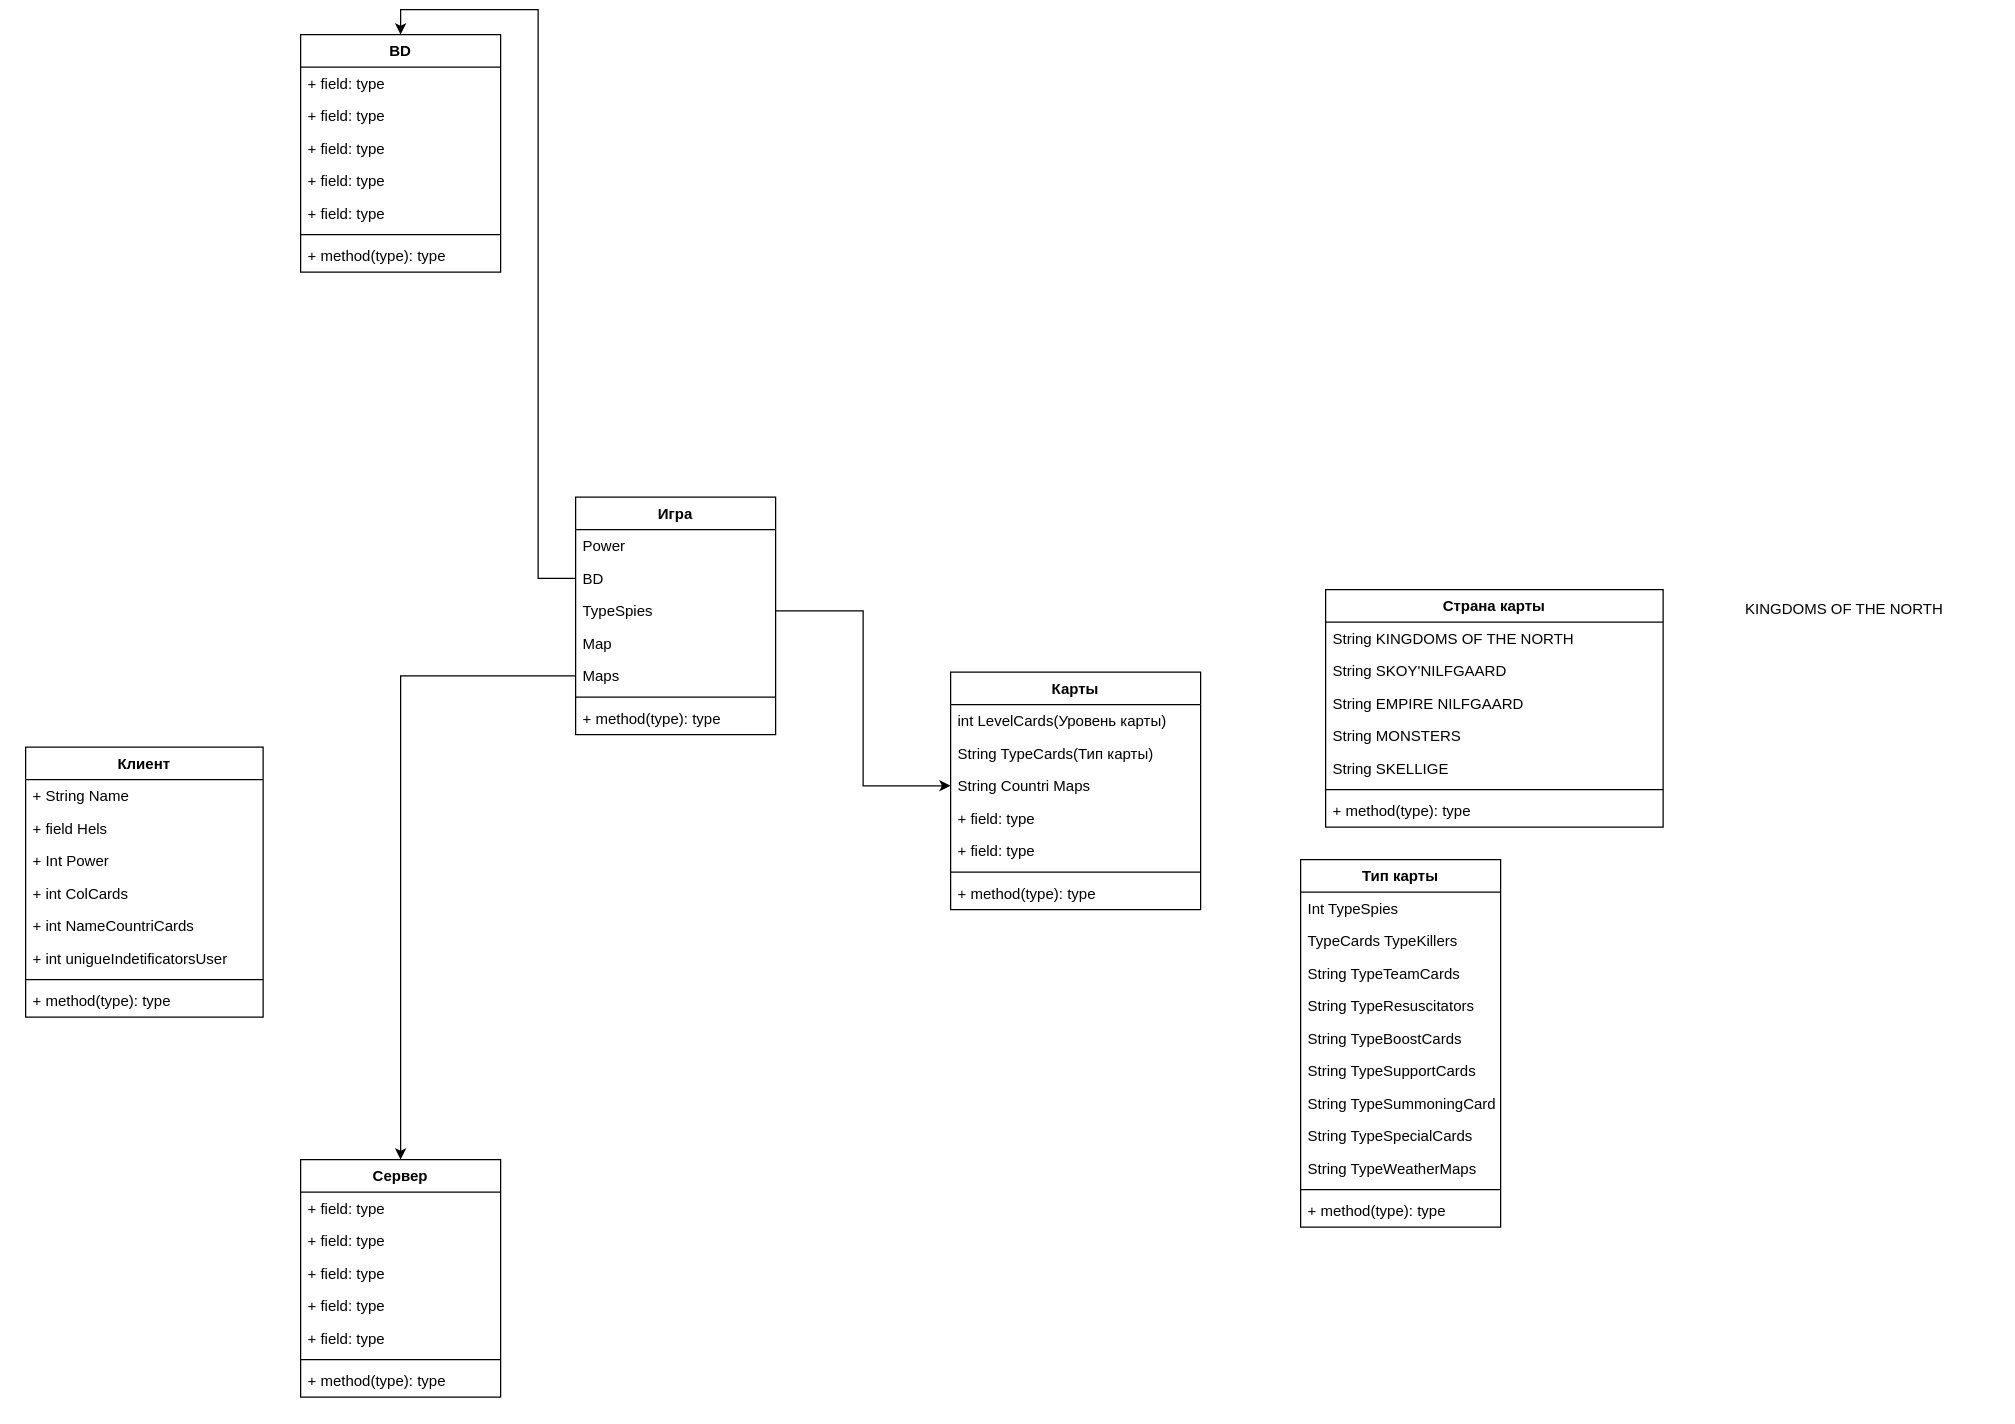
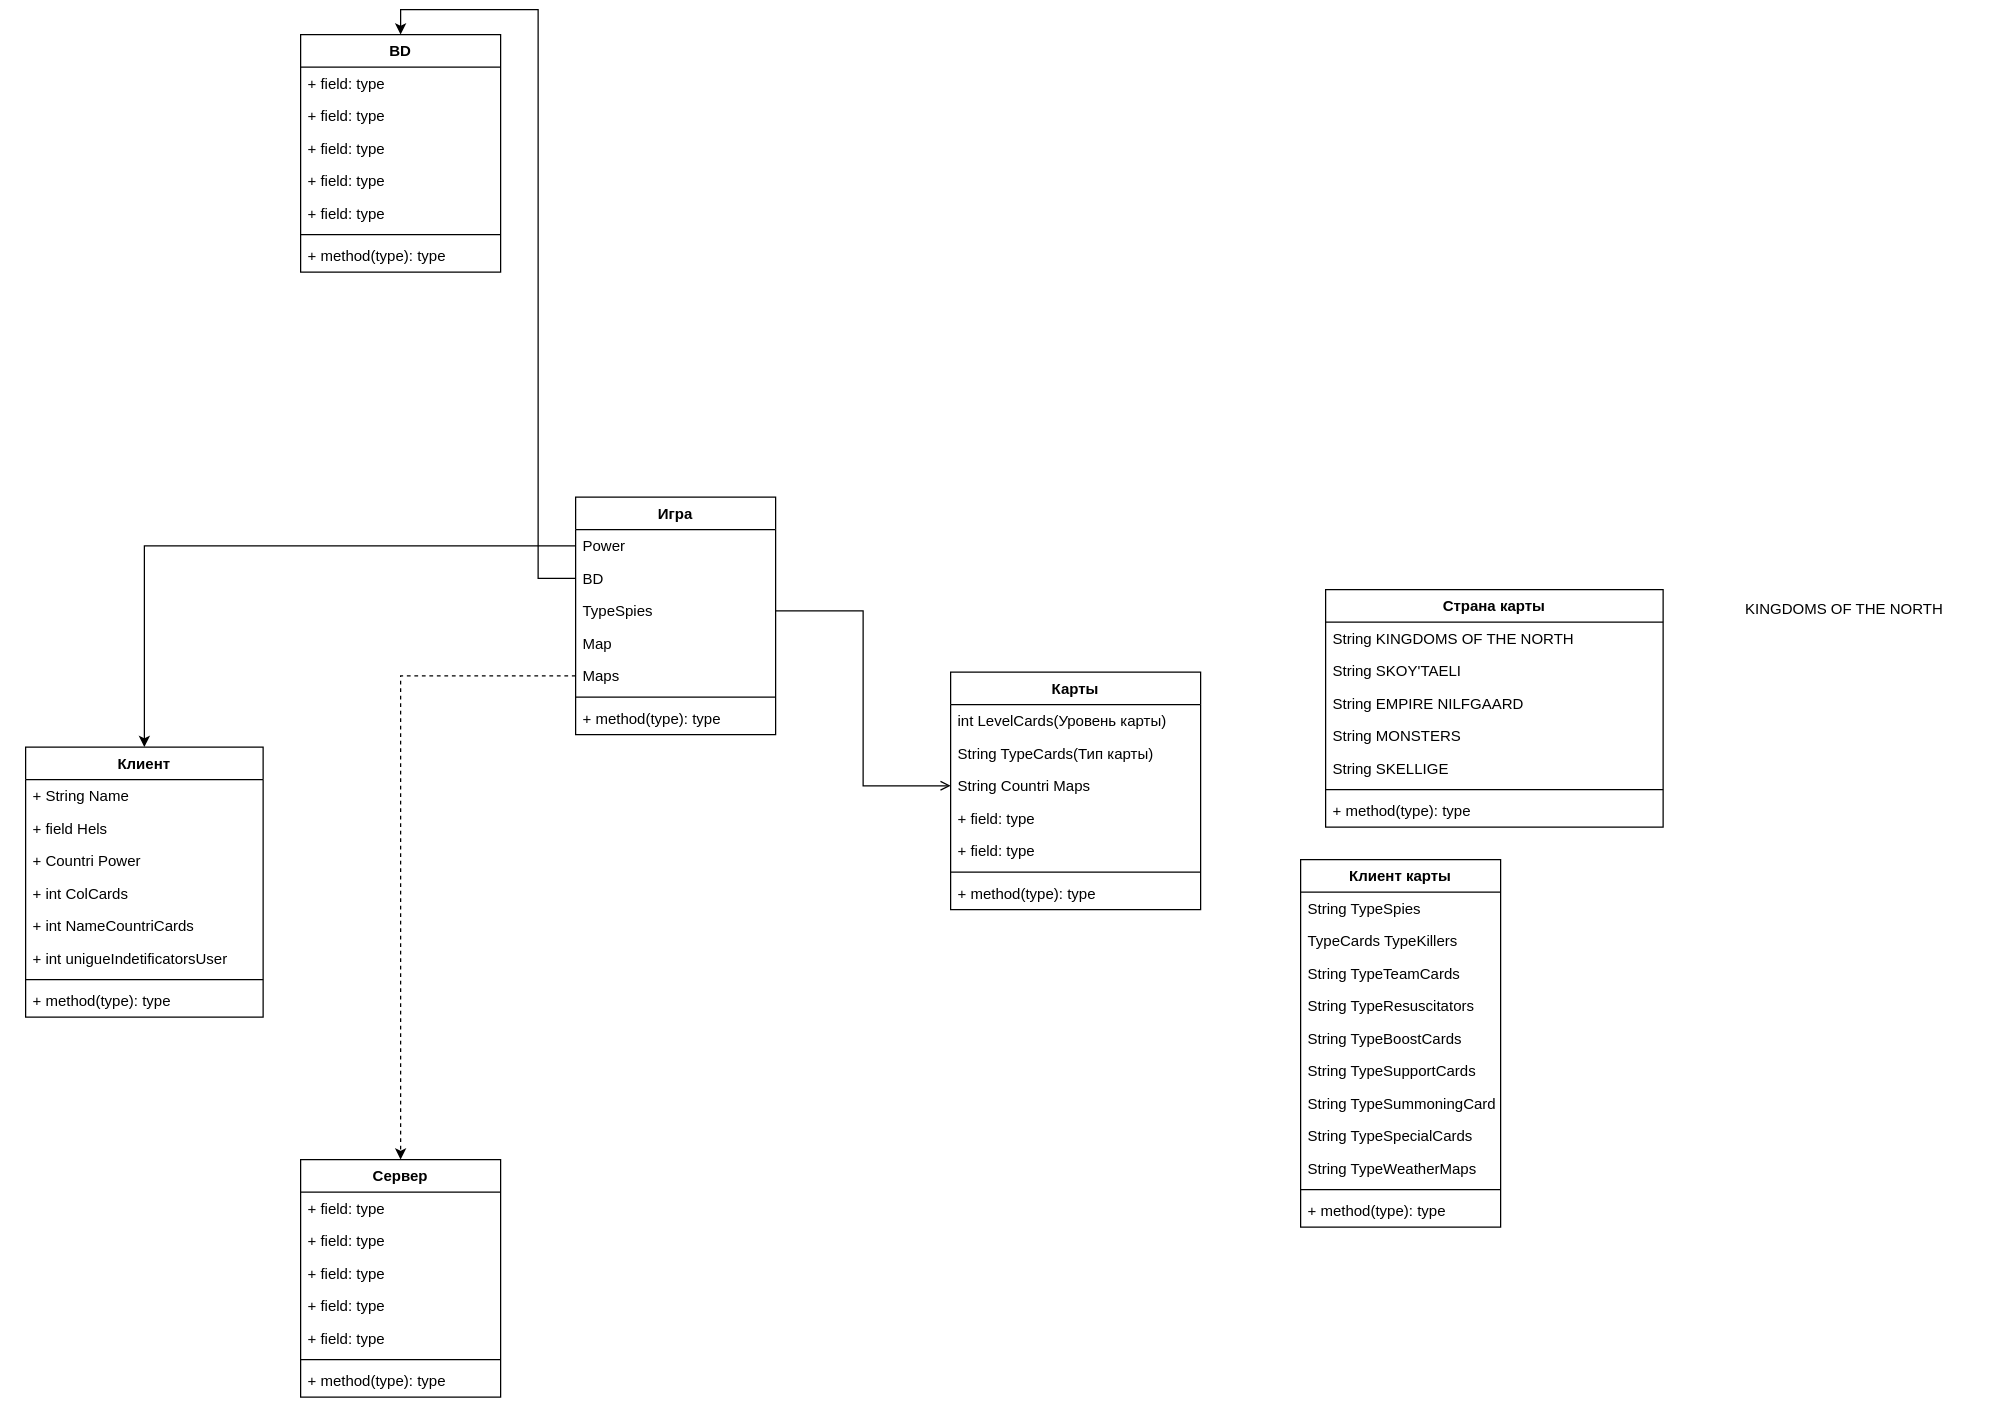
edge "Power" -> "Клиент": added
node "String SKOY'NILFGAARD": label "String SKOY'NILFGAARD" -> "String SKOY'TAELI"
edge "TypeSpies" -> "String Countri Maps": arrowhead classic -> open
edge "Maps" -> "Сервер": style solid -> dashed
node "+ Int Power": label "+ Int Power" -> "+ Countri Power"
node "Тип карты": label "Тип карты" -> "Клиент карты"
node "Int TypeSpies": label "Int TypeSpies" -> "String TypeSpies"
